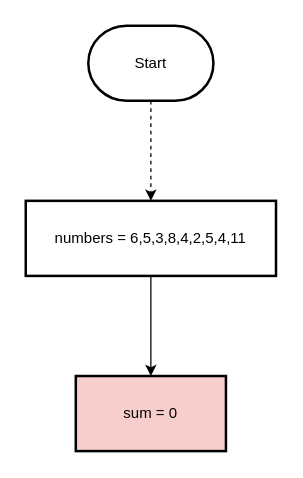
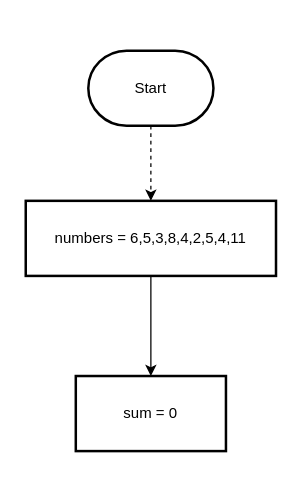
node "Start": moved (151, 63) -> (151, 88)
node "sum = 0": fillcolor #f8cecc -> #ffffff
